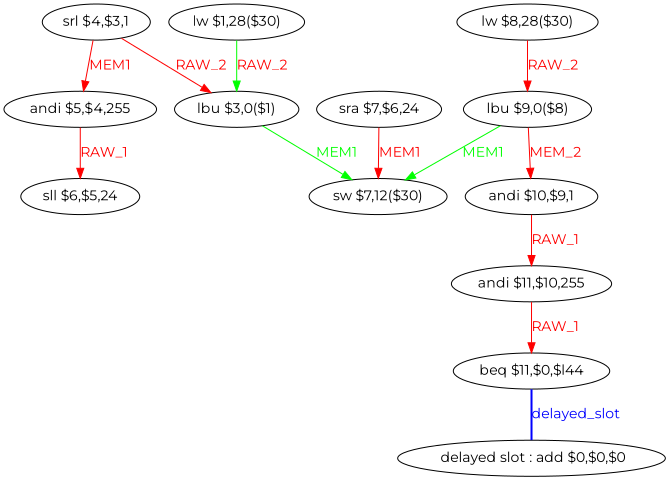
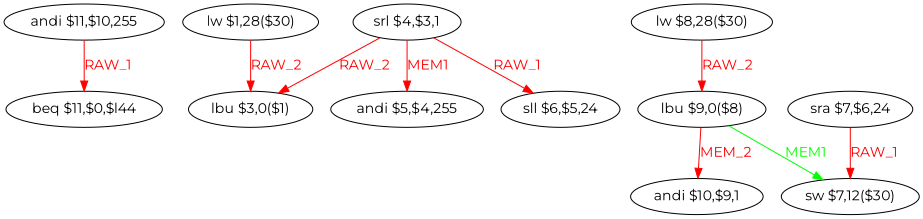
edge "lw $1,28($30)" -> "lbu $3,0($1)": color green -> red
edge "andi $5,$4,255" -> "sll $6,$5,24": now "srl $4,$3,1" -> "sll $6,$5,24"
edge "lbu $3,0($1)" -> "sw $7,12($30)": removed, label "MEM1"
edge "sra $7,$6,24" -> "sw $7,12($30)": label "MEM1" -> "RAW_1"
edge "andi $10,$9,1" -> "andi $11,$10,255": removed, label "RAW_1"
node "delayed slot : add $0,$0,$0": removed
